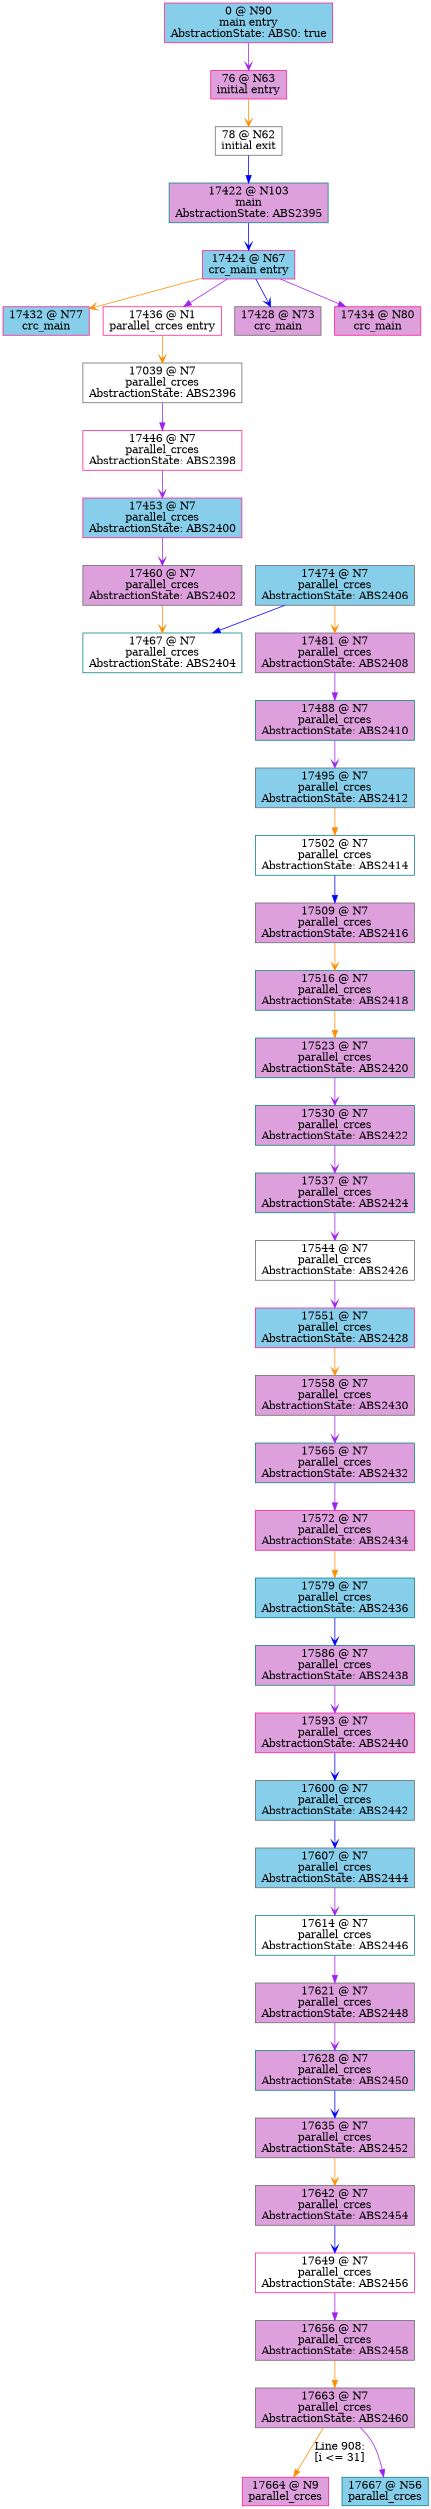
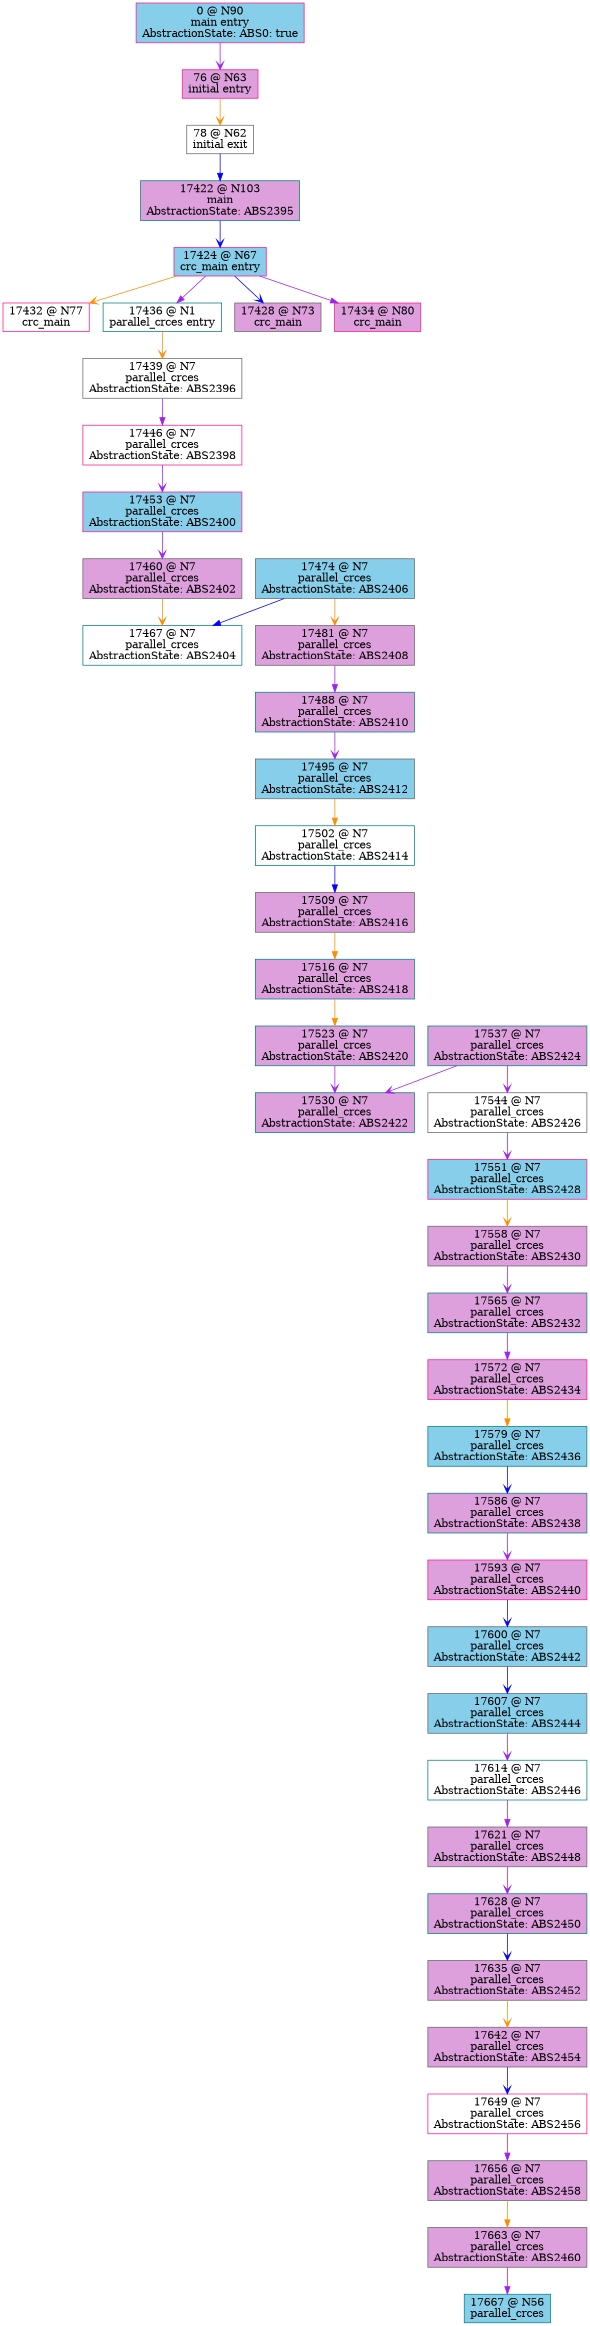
node "17432 @ N77 crc_main": fillcolor skyblue -> white
node "17436 @ N1 parallel_crces entry": color deeppink -> teal
node "17039 @ N7 parallel_crces AbstractionState: ABS2396": label "17039 @ N7 parallel_crces AbstractionState: ABS2396" -> "17439 @ N7 parallel_crces AbstractionState: ABS2396"
edge "17509 @ N7 parallel_crces AbstractionState: ABS2416" -> "17516 @ N7 parallel_crces AbstractionState: ABS2418": arrowhead vee -> normal
edge "17530 @ N7 parallel_crces AbstractionState: ABS2422" -> "17537 @ N7 parallel_crces AbstractionState: ABS2424": reversed
node "17664 @ N9 parallel_crces": removed
